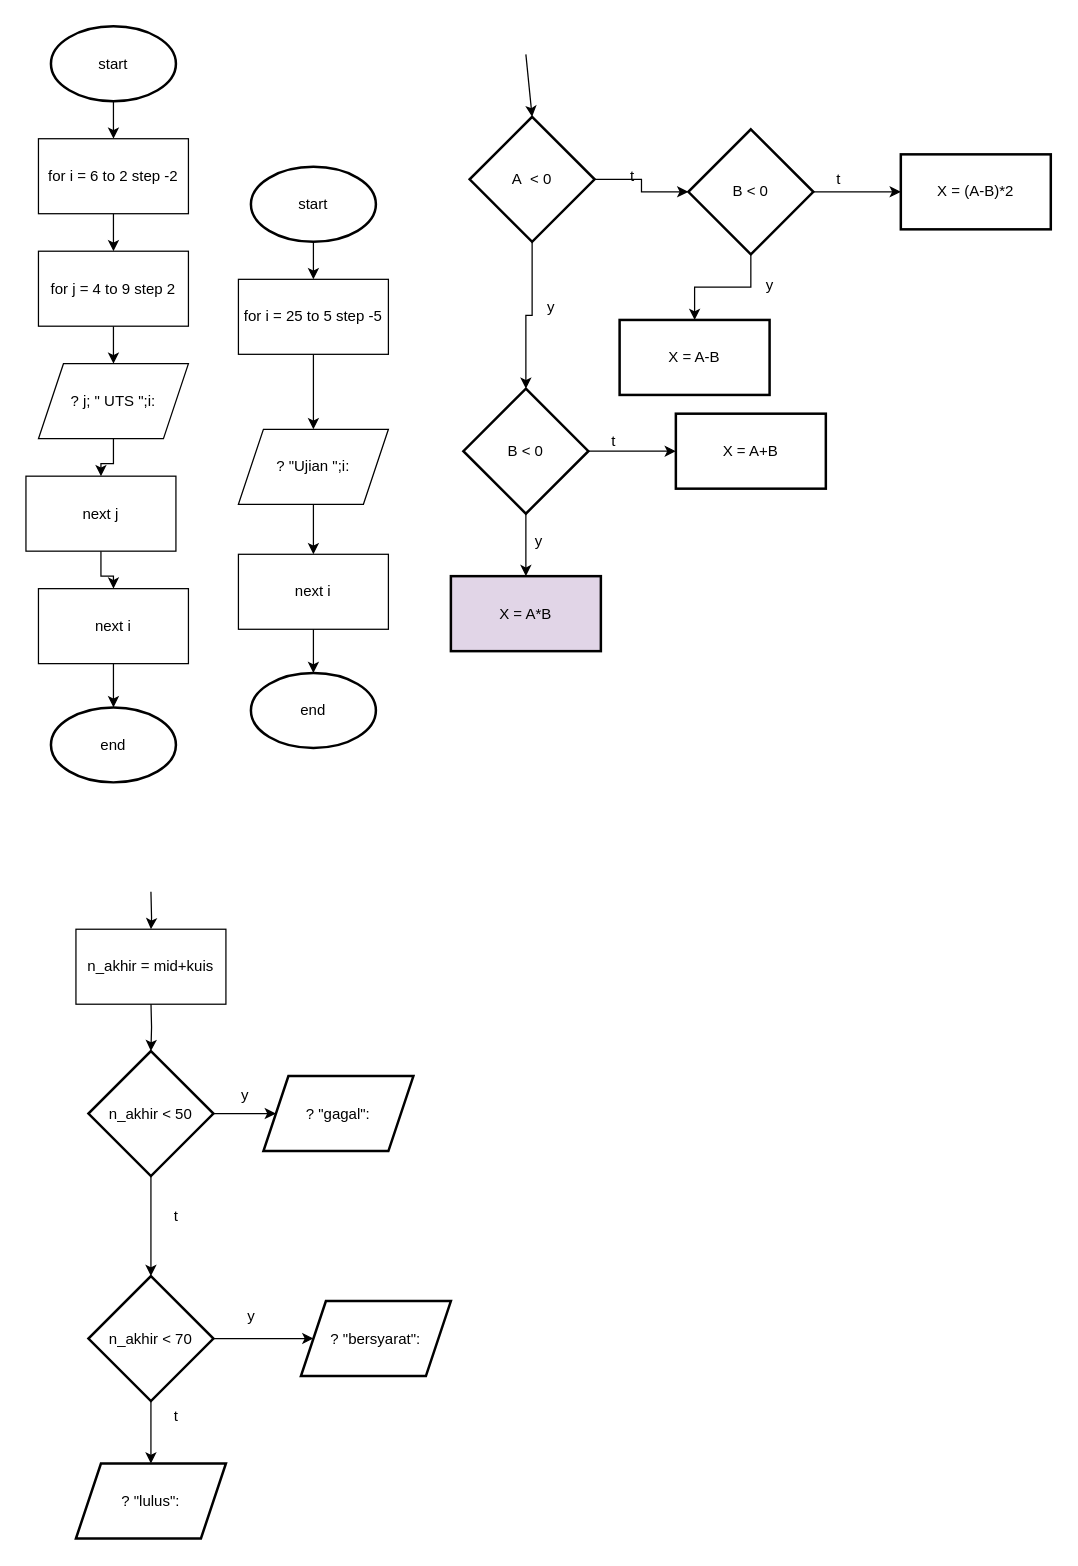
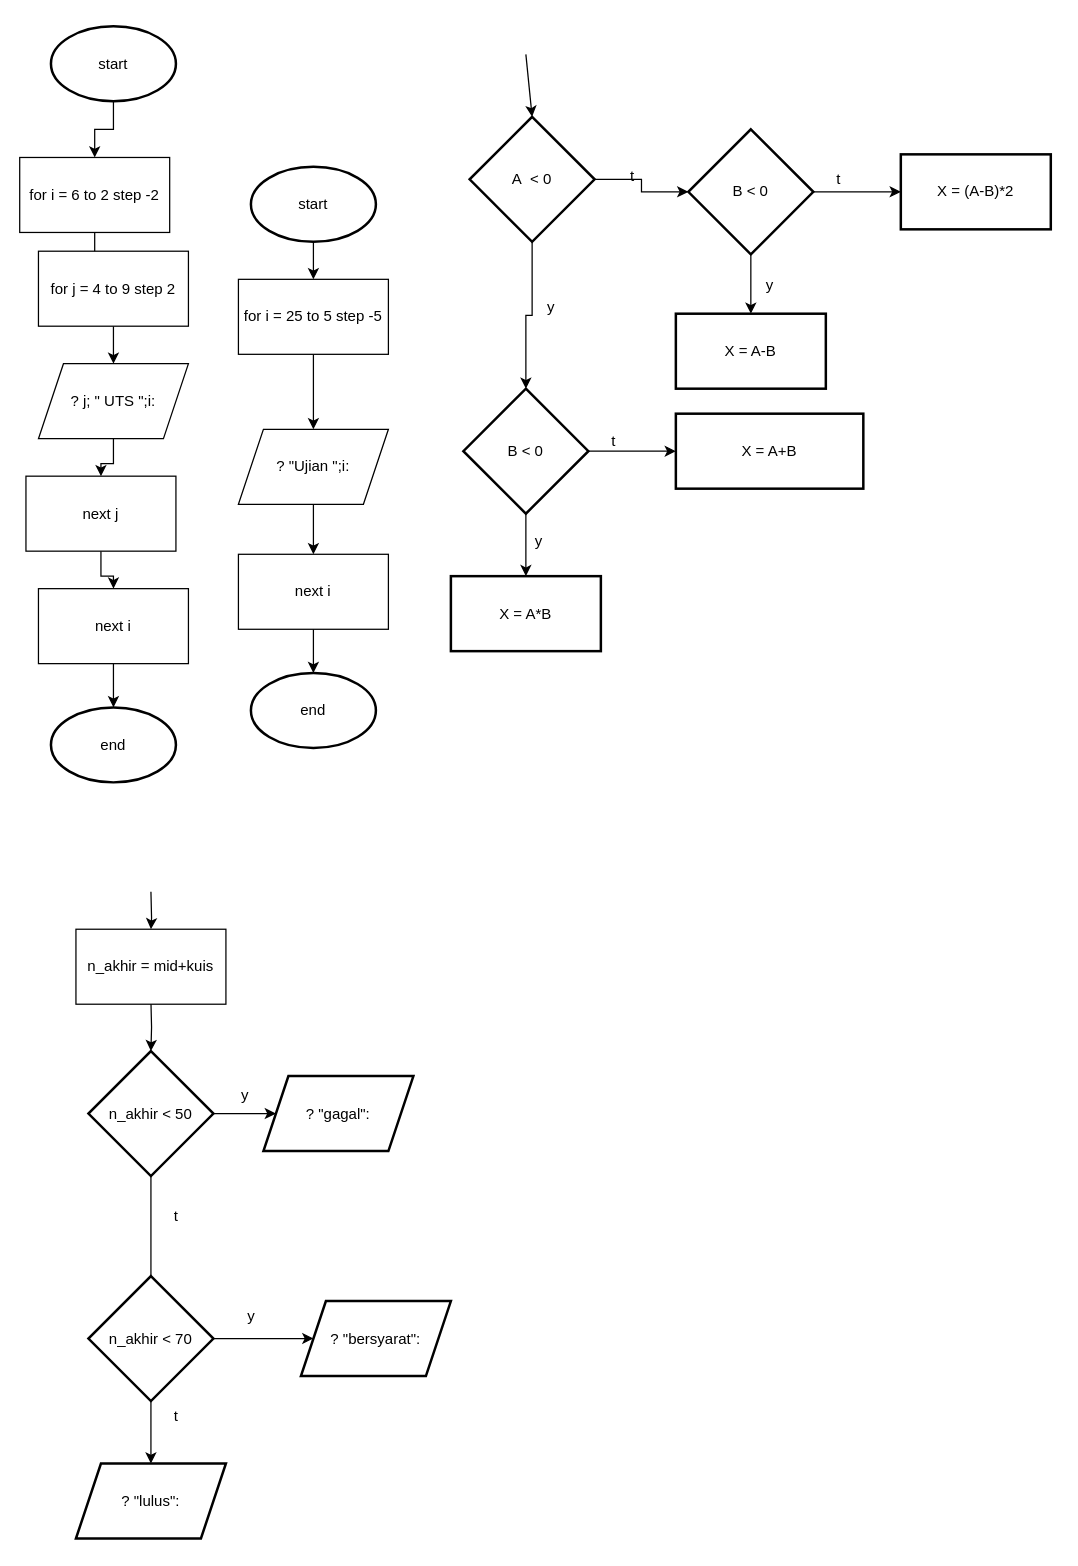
node "for i = 6 to 2 step -2": moved (113, 176) -> (94, 195)
node "X = A-B": moved (694, 358) -> (751, 351)
node "X = A+B": size 150x75 -> 188x75
node "X = A*B": fillcolor #e1d5e7 -> #ffffff
edge "n_akhir < 50" -> "n_akhir < 70": arrowhead classic -> none
